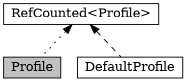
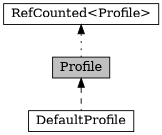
edge "DefaultProfile" -> "RefCounted<Profile>": now "DefaultProfile" -> "Profile"
